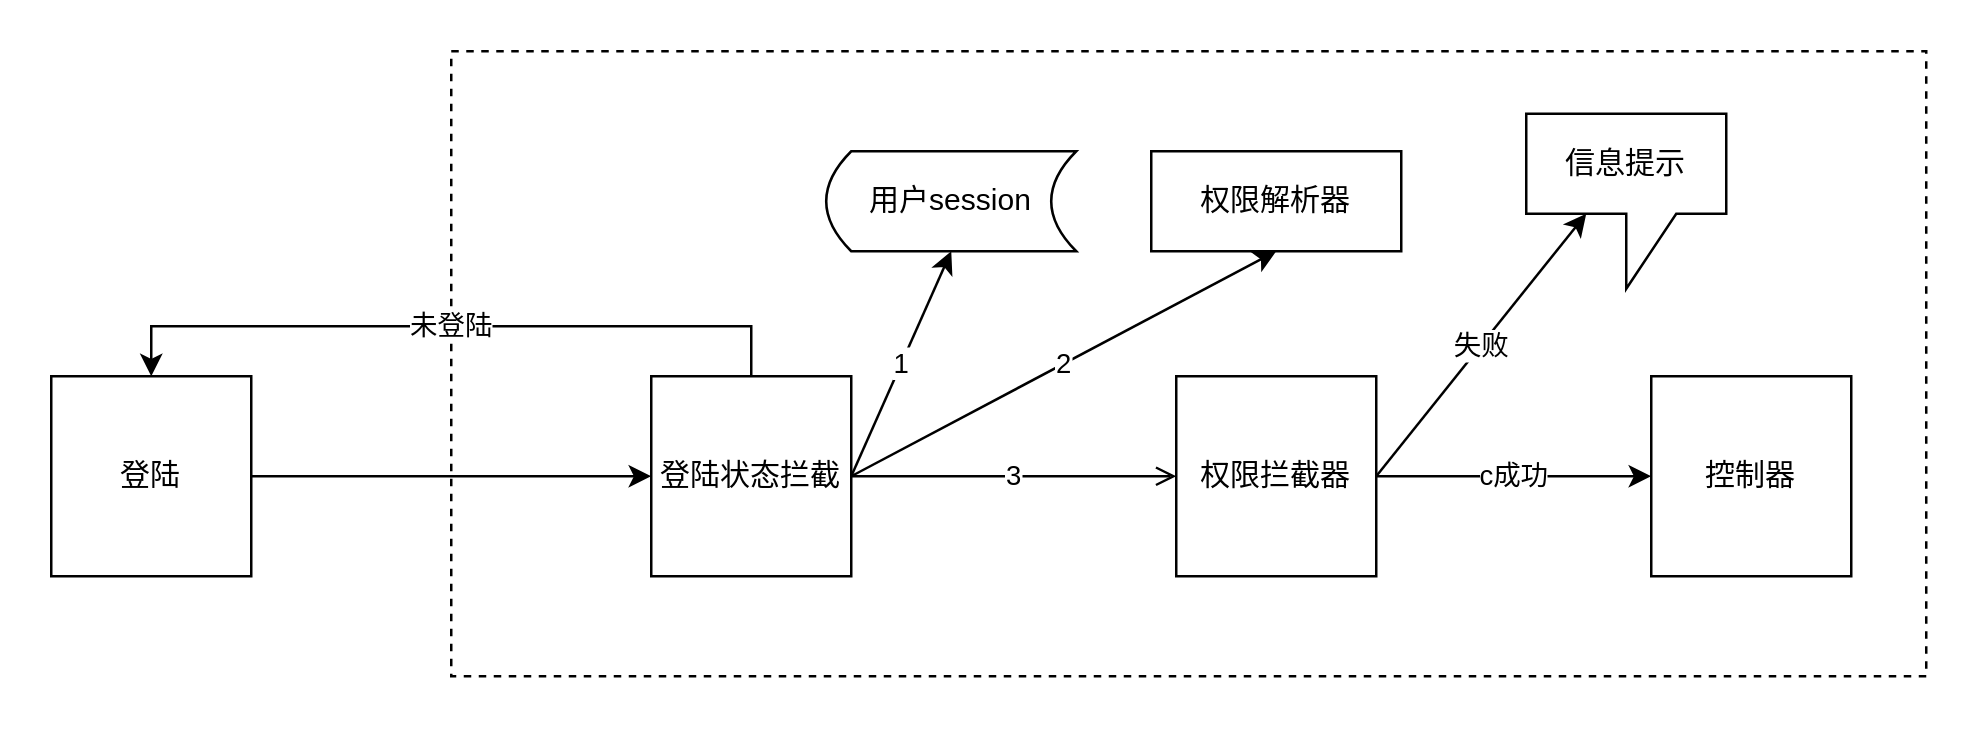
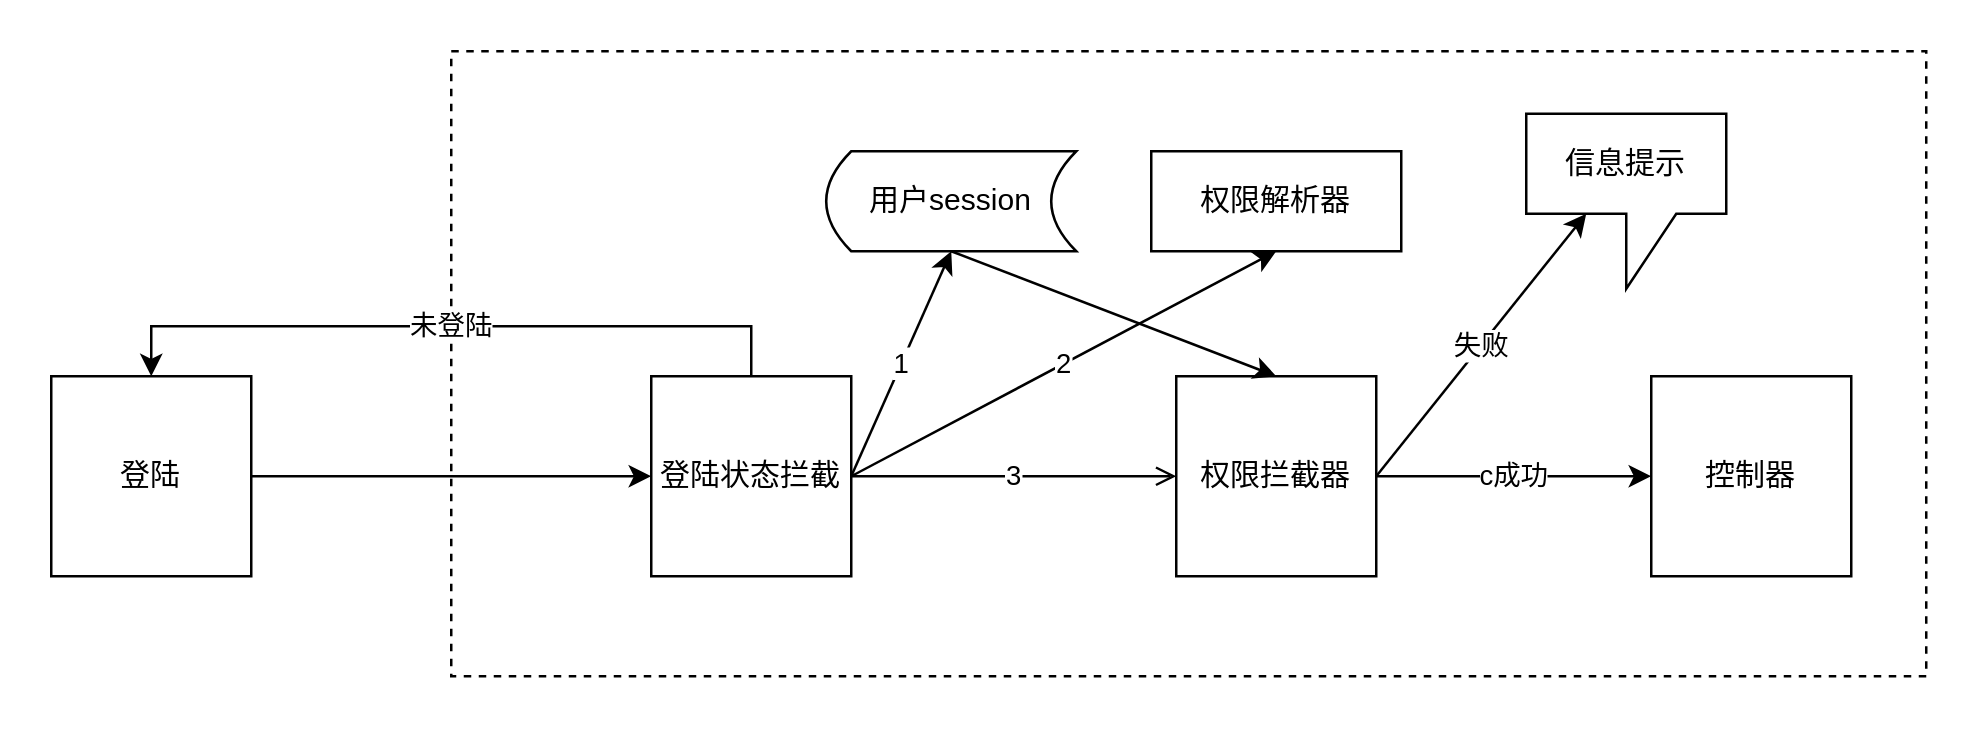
edge "用户session" -> "权限拦截器": added
